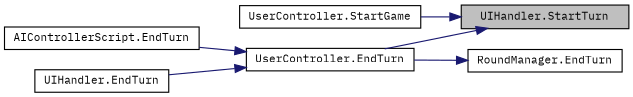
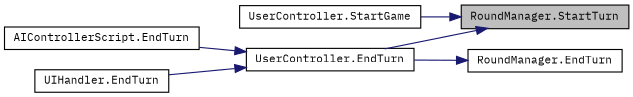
node "UIHandler.StartTurn": label "UIHandler.StartTurn" -> "RoundManager.StartTurn"
